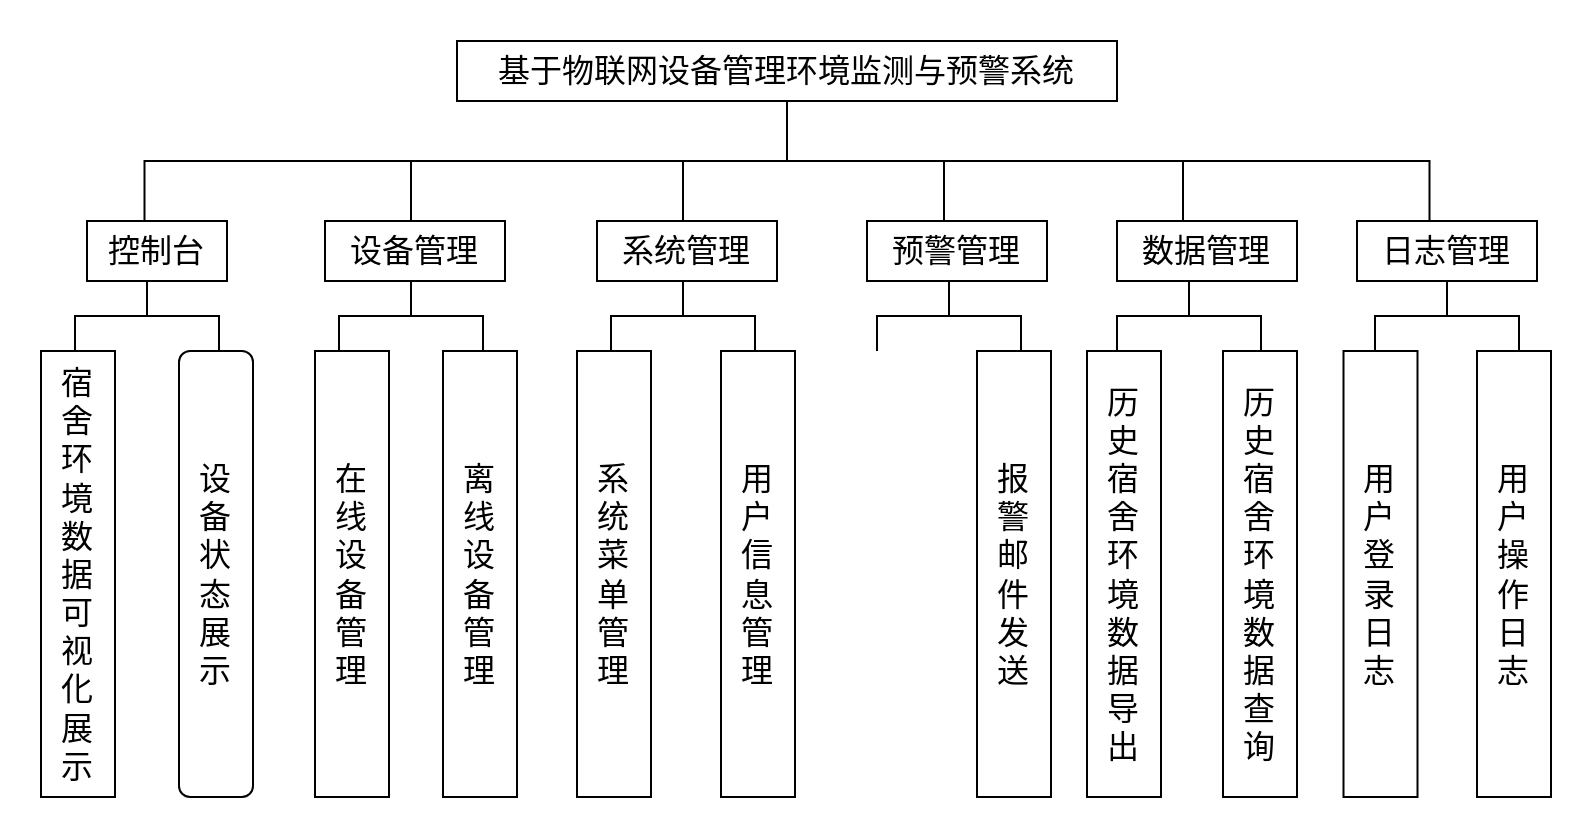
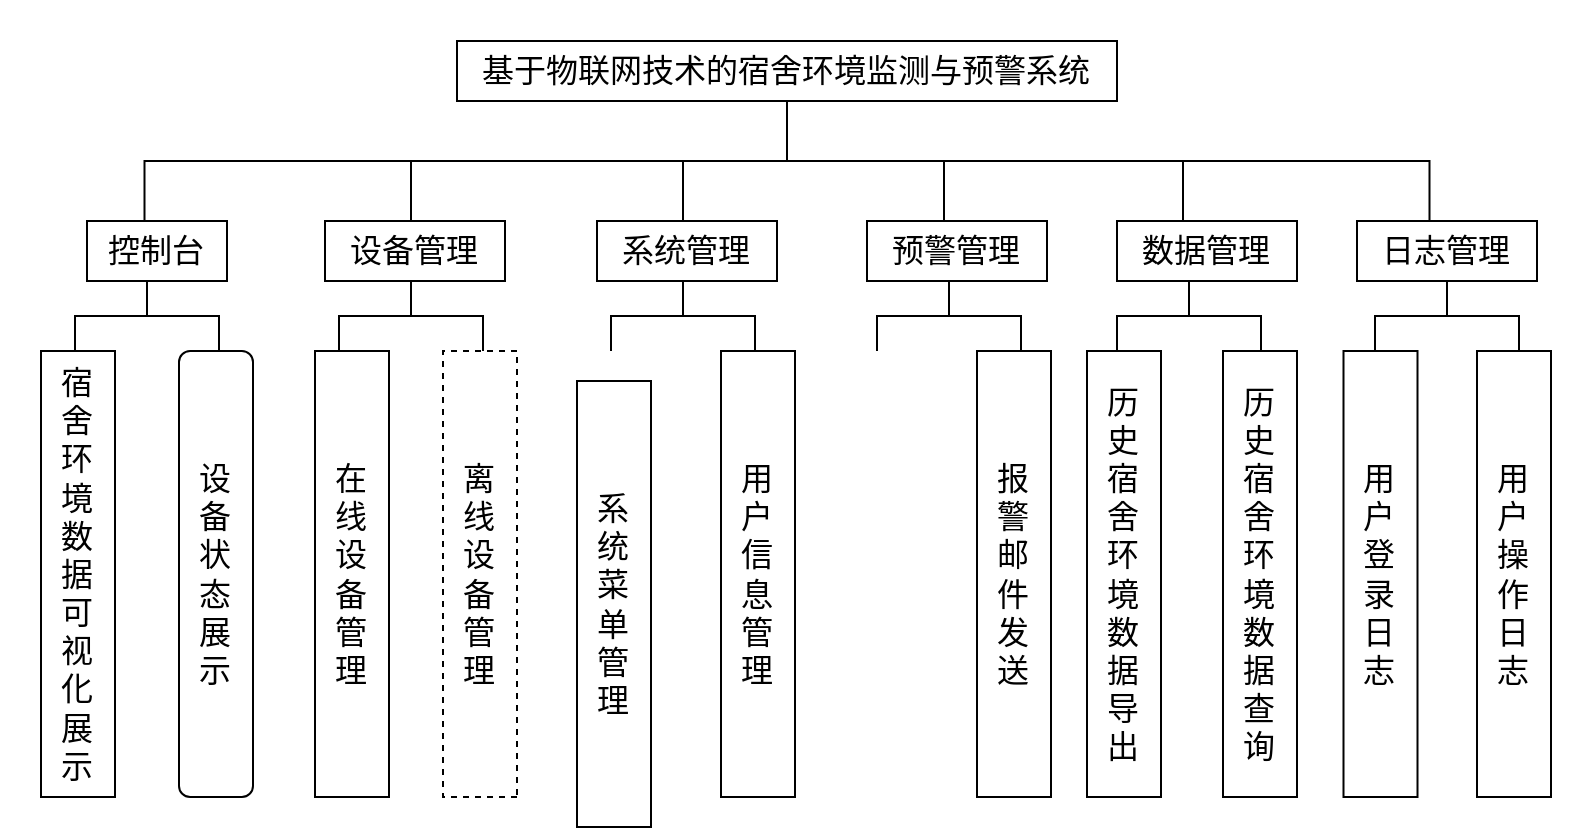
node "基于物联网设备管理环境监测与预警系统": label "基于物联网设备管理环境监测与预警系统" -> "基于物联网技术的宿舍环境监测与预警系统"
node "离 线 设 备 管 理": style solid -> dashed
node "系 统 菜 单 管 理": moved (614, 574) -> (614, 604)
